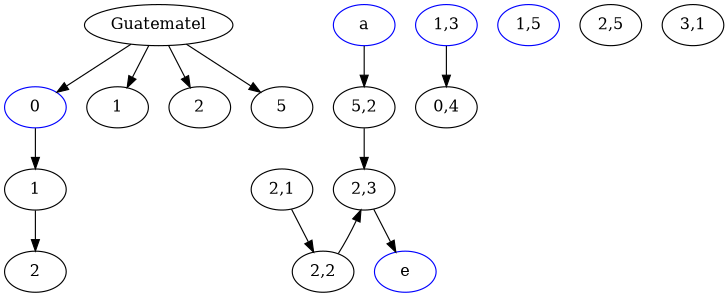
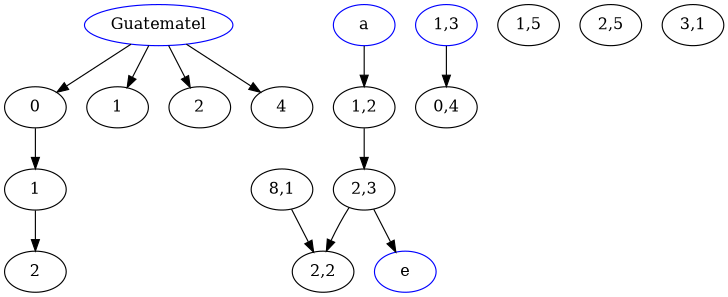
node "Guatematel": color black -> blue
node "1,5": color blue -> black
node "0": color blue -> black
node "5": label "5" -> "4"
node "5,2": label "5,2" -> "1,2"
node "2,1": label "2,1" -> "8,1"
edge "2,2" -> "2,3": reversed
